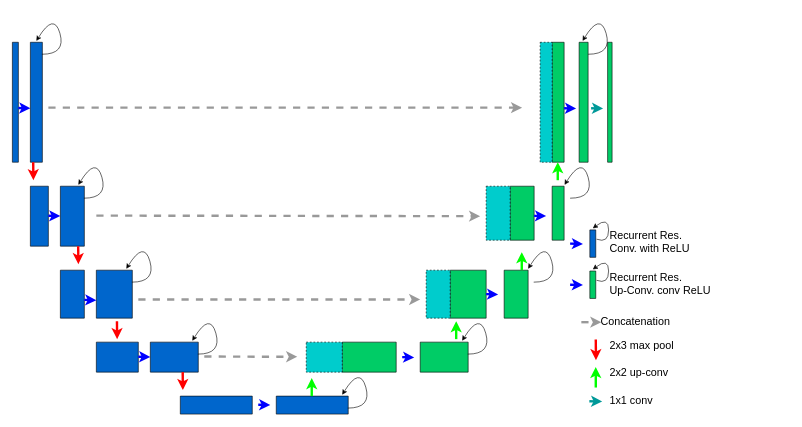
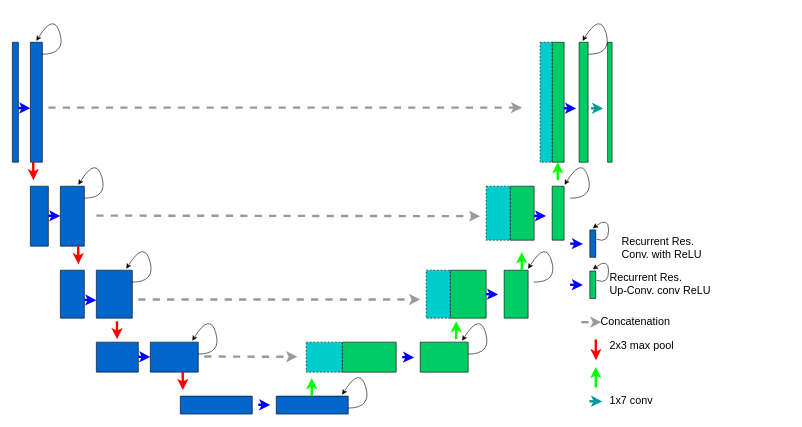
node "Recurrent Res. Conv. with ReLU": moved (654, 243) -> (666, 249)
node "2x2 up-conv": removed
node "1x1 conv": label "1x1 conv" -> "1x7 conv"
